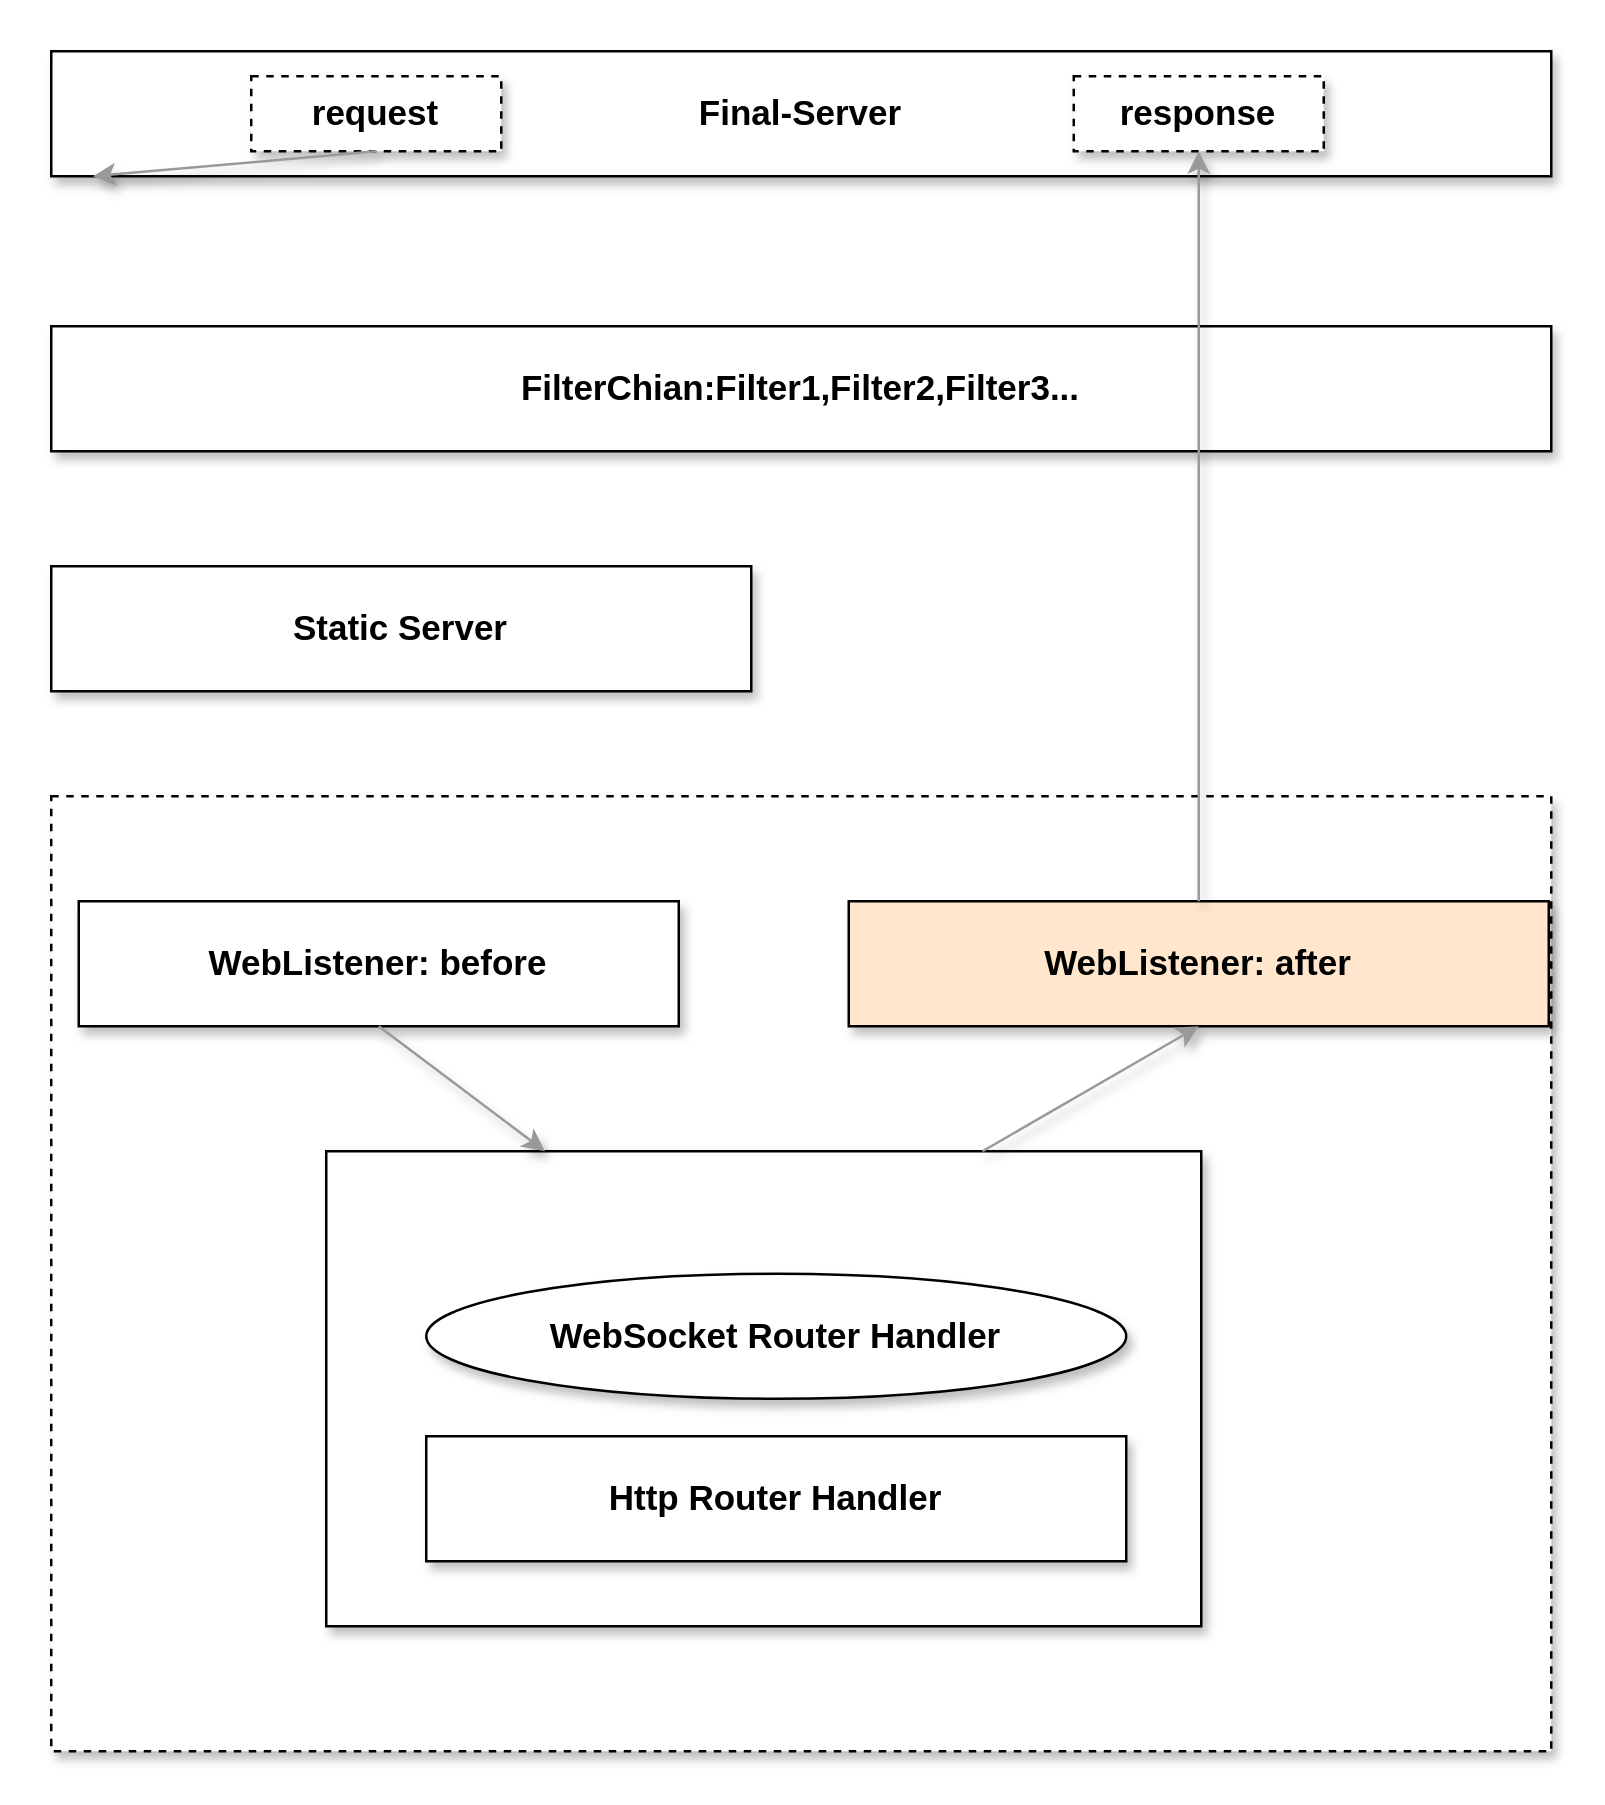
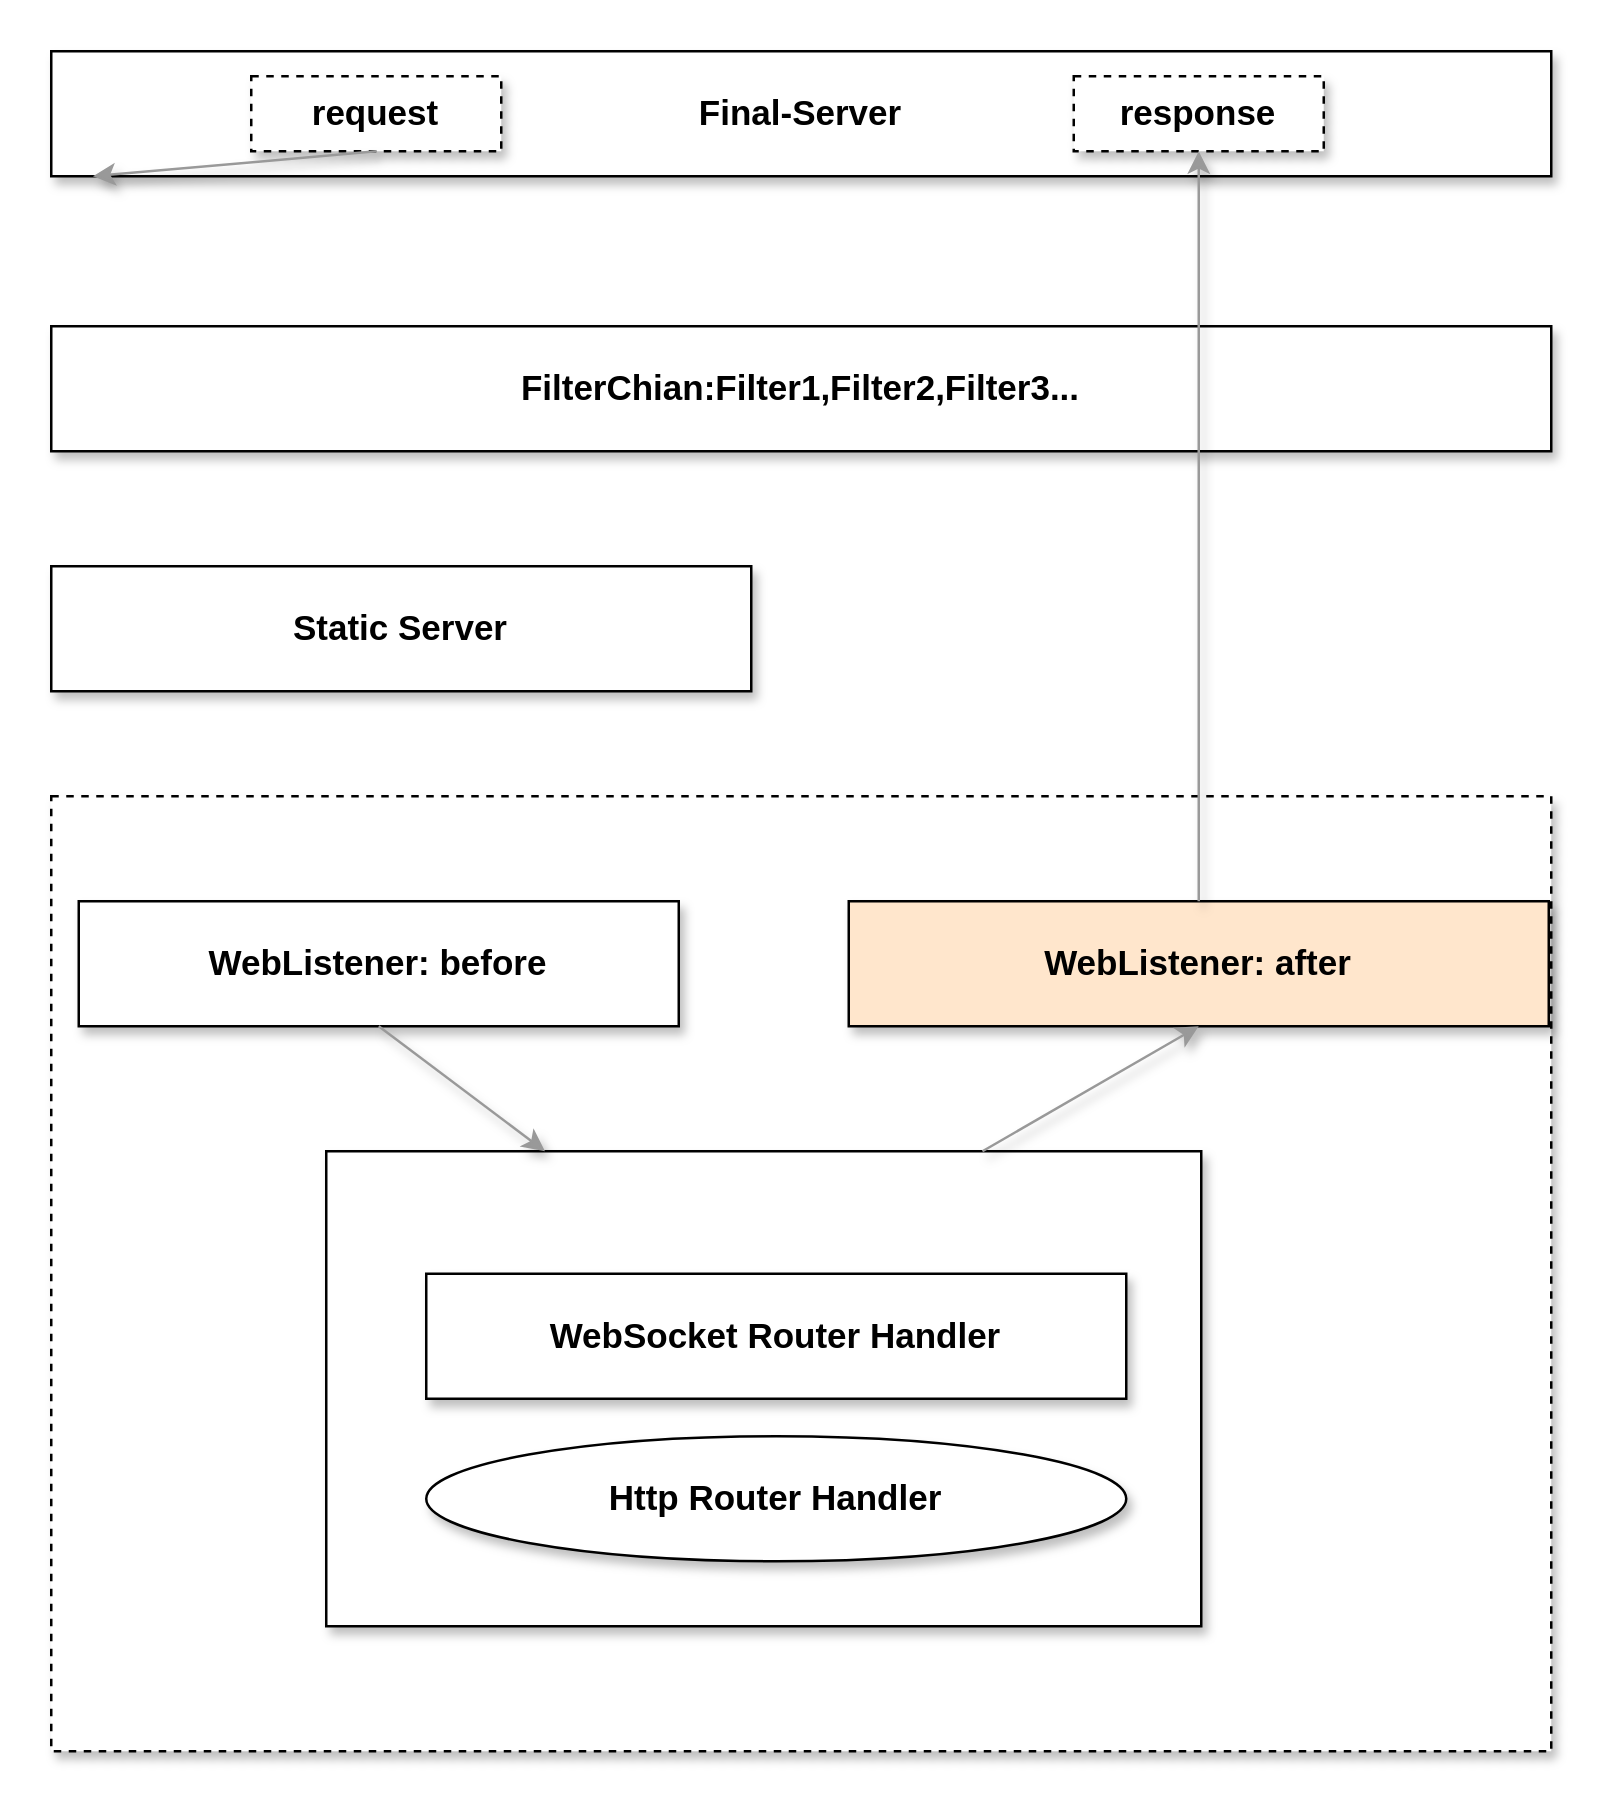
node "WebSocket Router Handler": shape ellipse -> rectangle
node "Http Router Handler": shape rectangle -> ellipse
